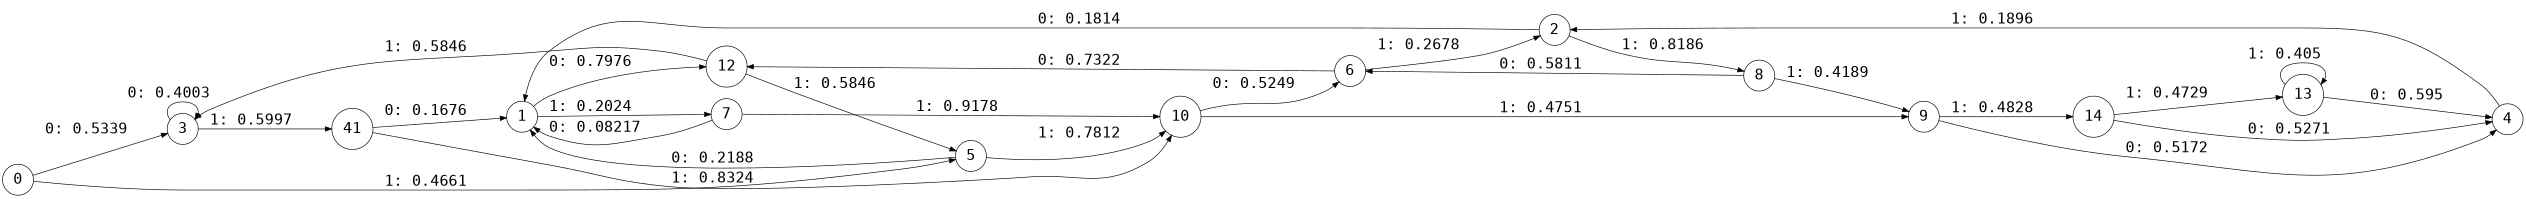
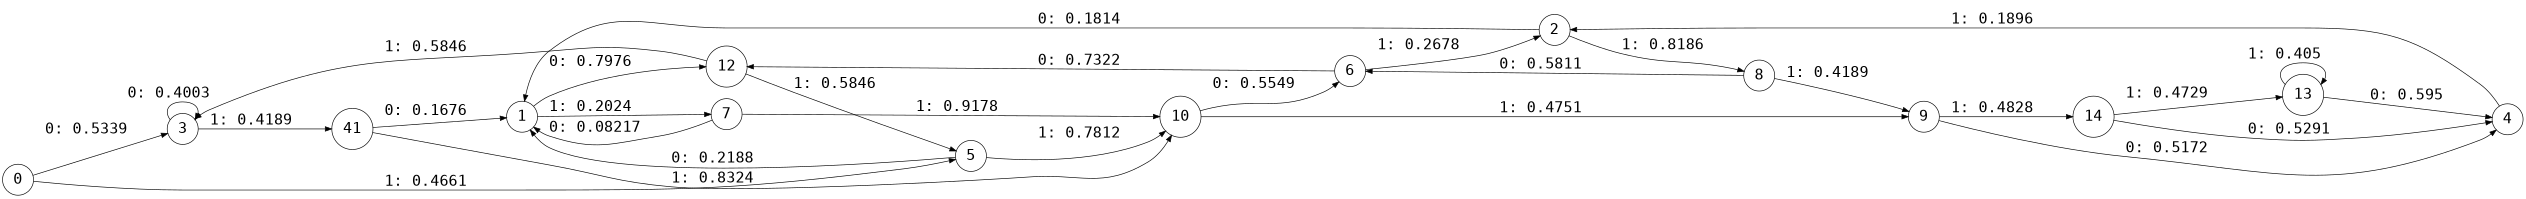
edge "10" -> "6": label "0: 0.5249   " -> "0: 0.5549   "
edge "3" -> "41": label "1: 0.5997   " -> "1: 0.4189   "
edge "14" -> "4": label "0: 0.5271   " -> "0: 0.5291   "
